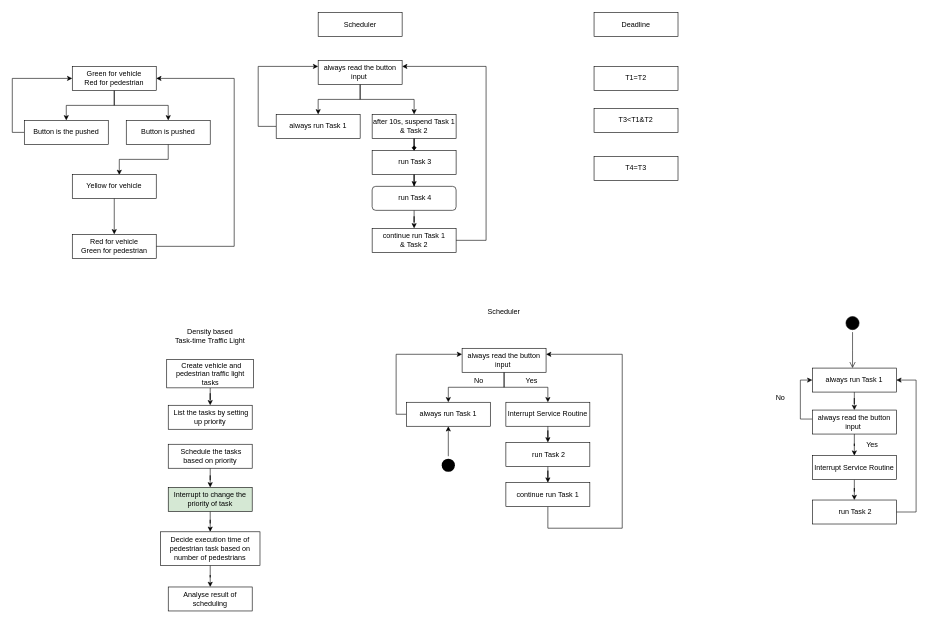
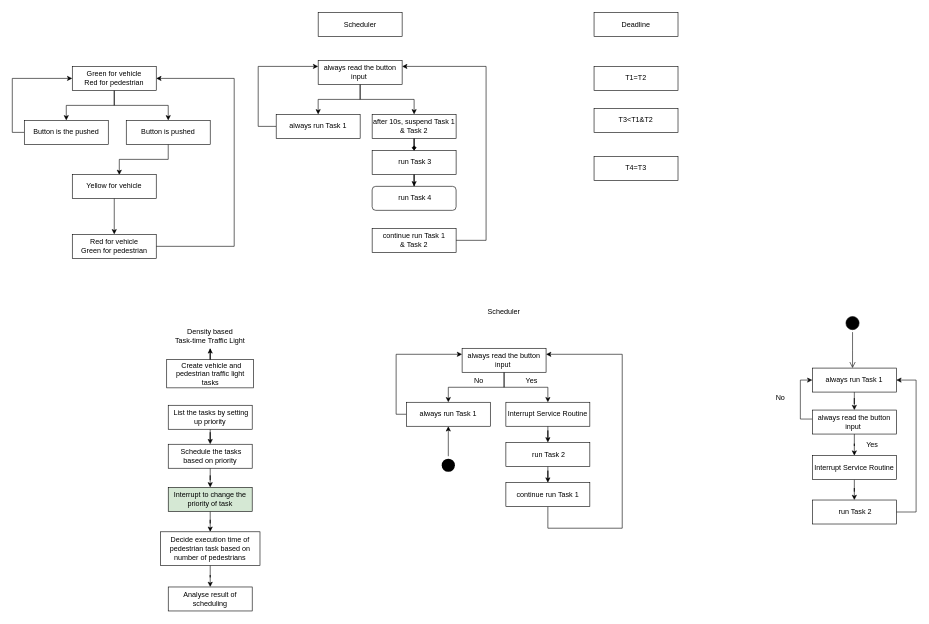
edge "run Task 4" -> "continue run Task 1 & Task 2": removed
edge "Create vehicle and pedestrian traffic light tasks" -> "List the tasks by setting up priority": now "Create vehicle and pedestrian traffic light tasks" -> "Density based Task-time Traffic Light"
edge "List the tasks by setting up priority" -> "Schedule the tasks based on priority": added
